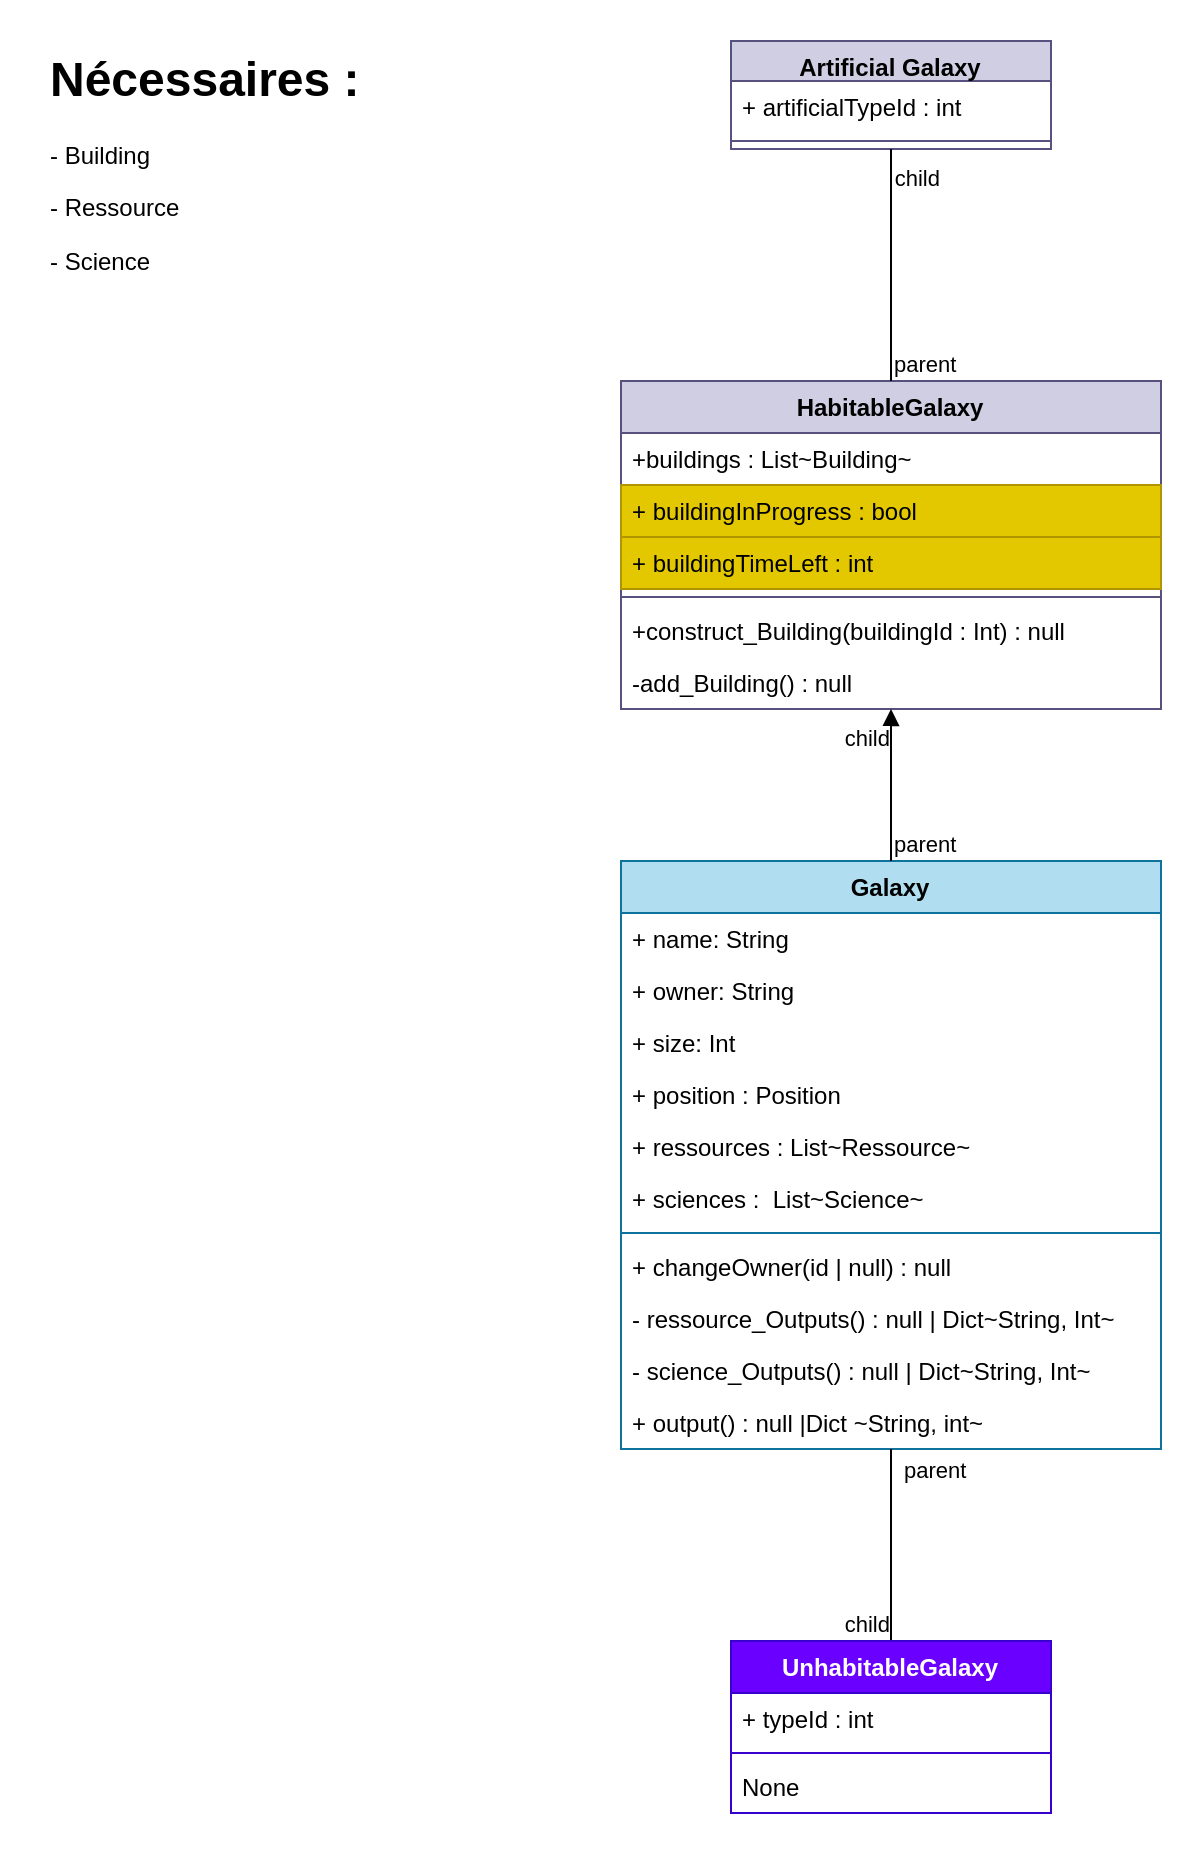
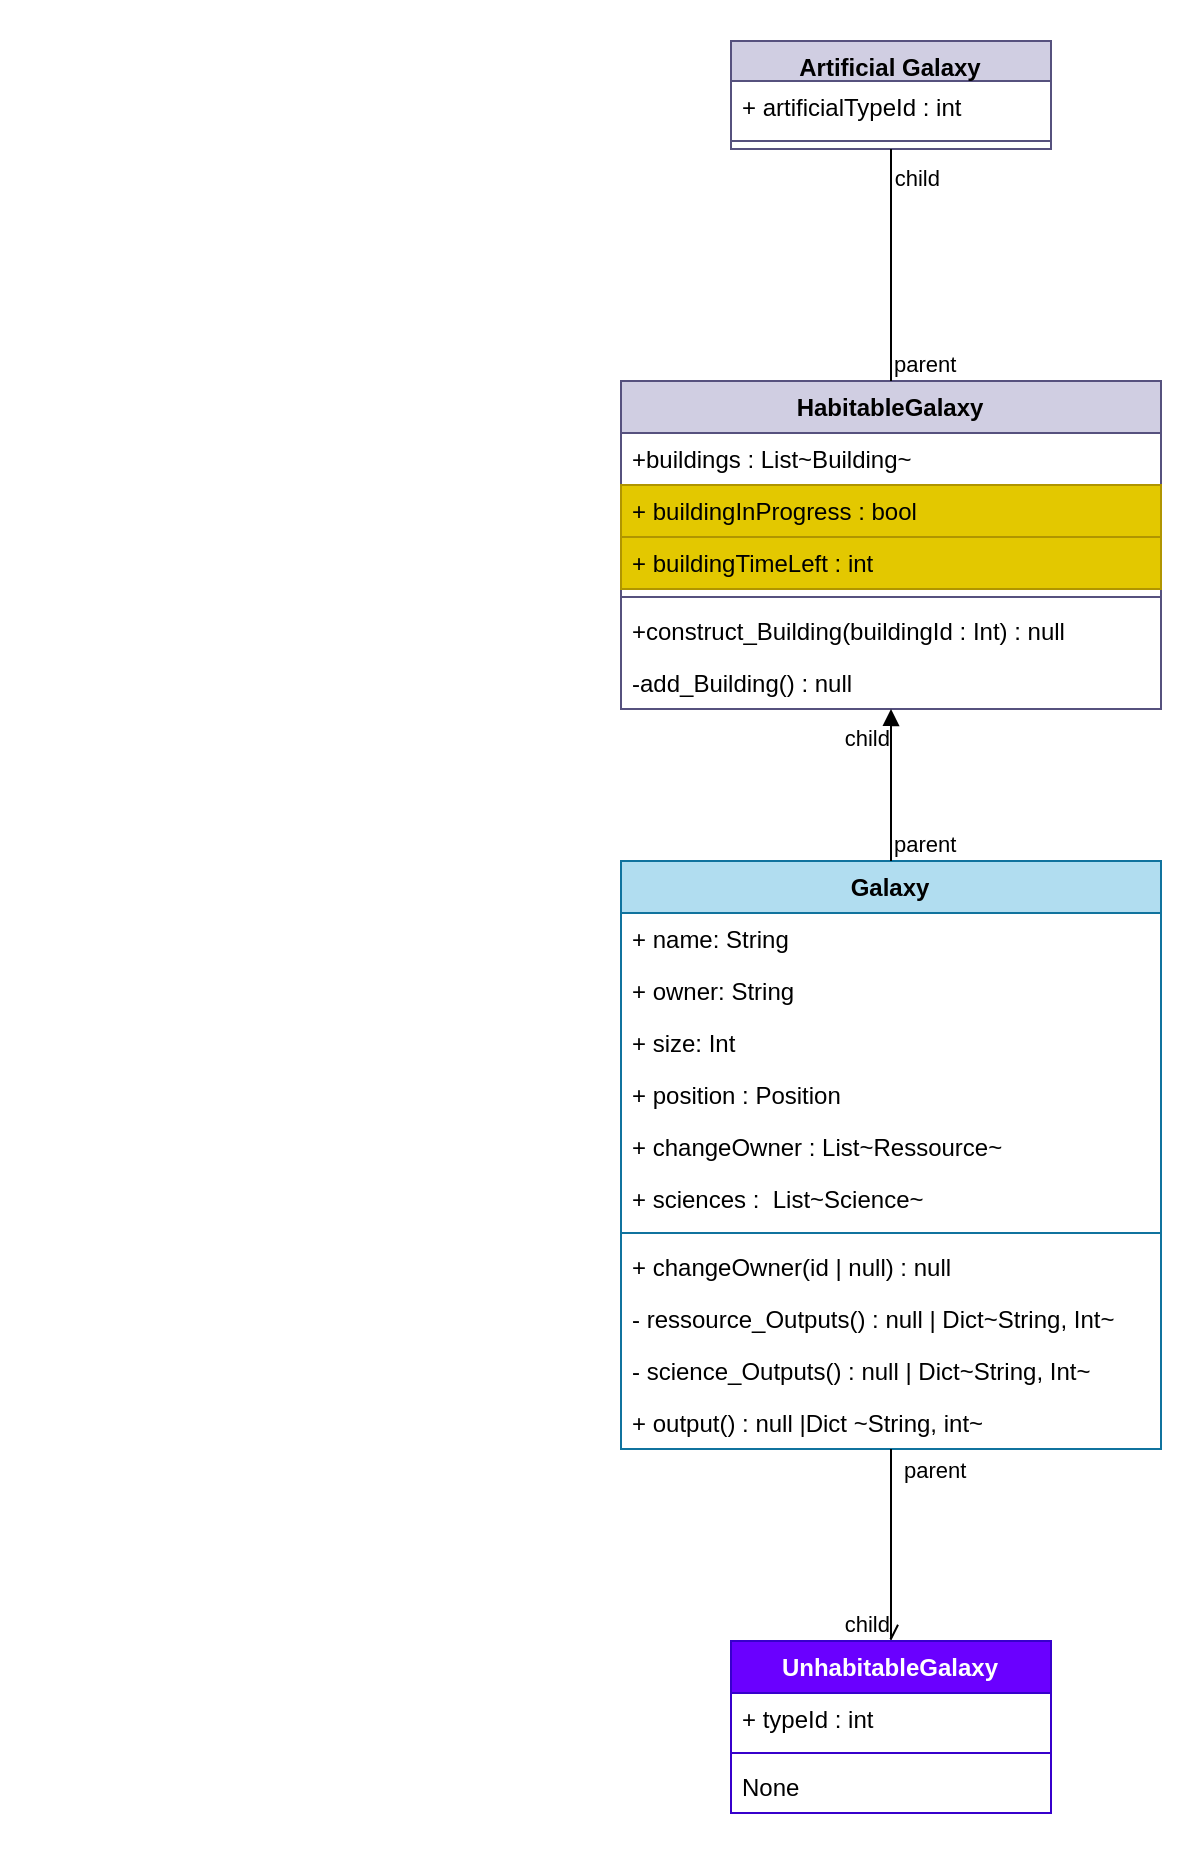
node "Nécessaires :- Building - Ressource - Science": removed
node "+ ressources : List~Ressource~": label "+ ressources : List~Ressource~" -> "+ changeOwner : List~Ressource~"
edge "Galaxy" -- "UnhabitableGalaxy": arrowhead none -> open
